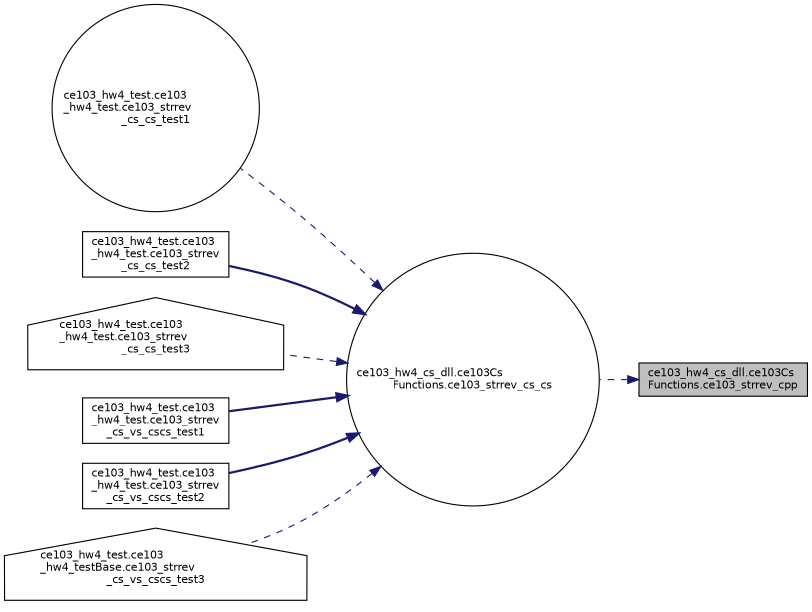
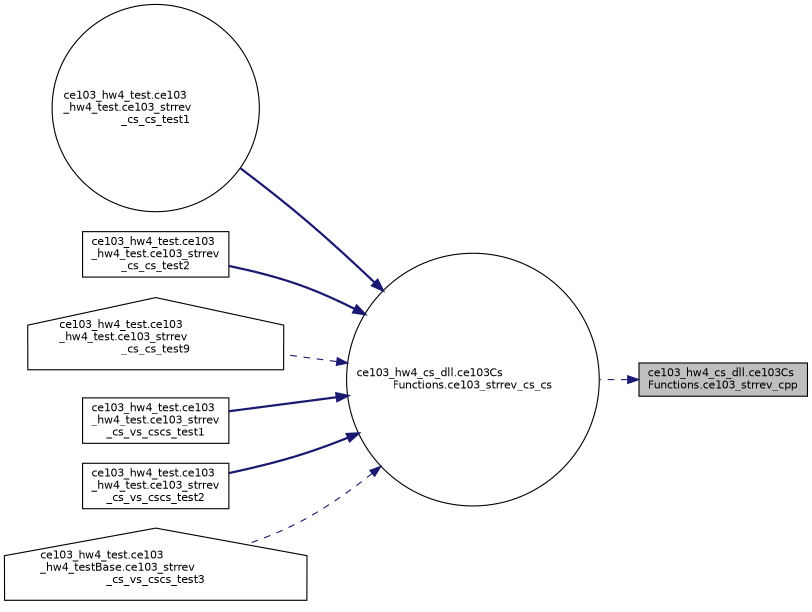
edge "ce103_hw4_test.ce103 _hw4_test.ce103_strrev _cs_cs_test1" -> "ce103_hw4_cs_dll.ce103Cs Functions.ce103_strrev_cs_cs": style dashed -> bold
node "ce103_hw4_test.ce103 _hw4_test.ce103_strrev _cs_cs_test3": label "ce103_hw4_test.ce103 _hw4_test.ce103_strrev _cs_cs_test3" -> "ce103_hw4_test.ce103 _hw4_test.ce103_strrev _cs_cs_test9"
